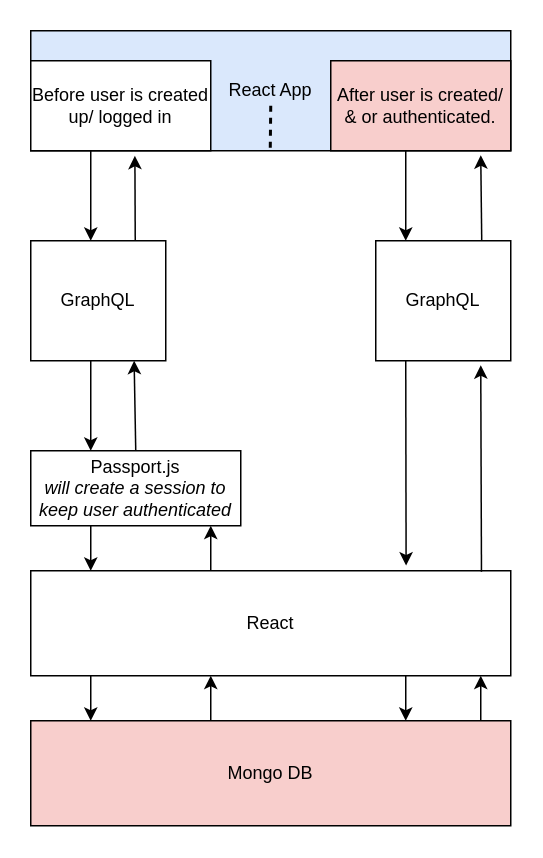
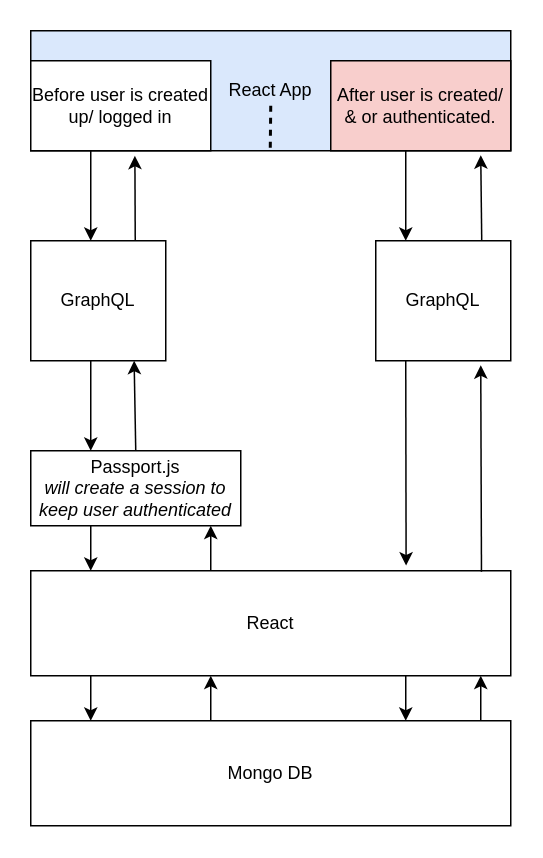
node "Mongo DB": fillcolor #f8cecc -> #ffffff
